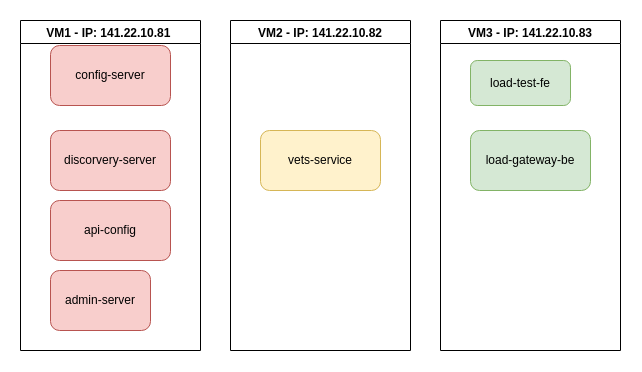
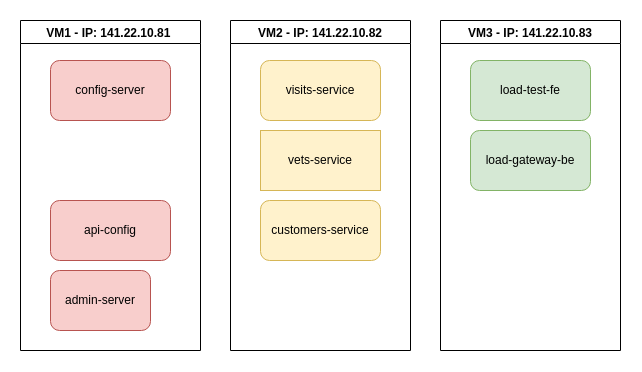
node "config-server": moved (111, 76) -> (111, 91)
node "load-test-fe": size 100x45 -> 120x60
node "visits-service": added
node "discorvery-server": removed
node "vets-service": shape rounded rectangle -> rectangle
node "customers-service": added
